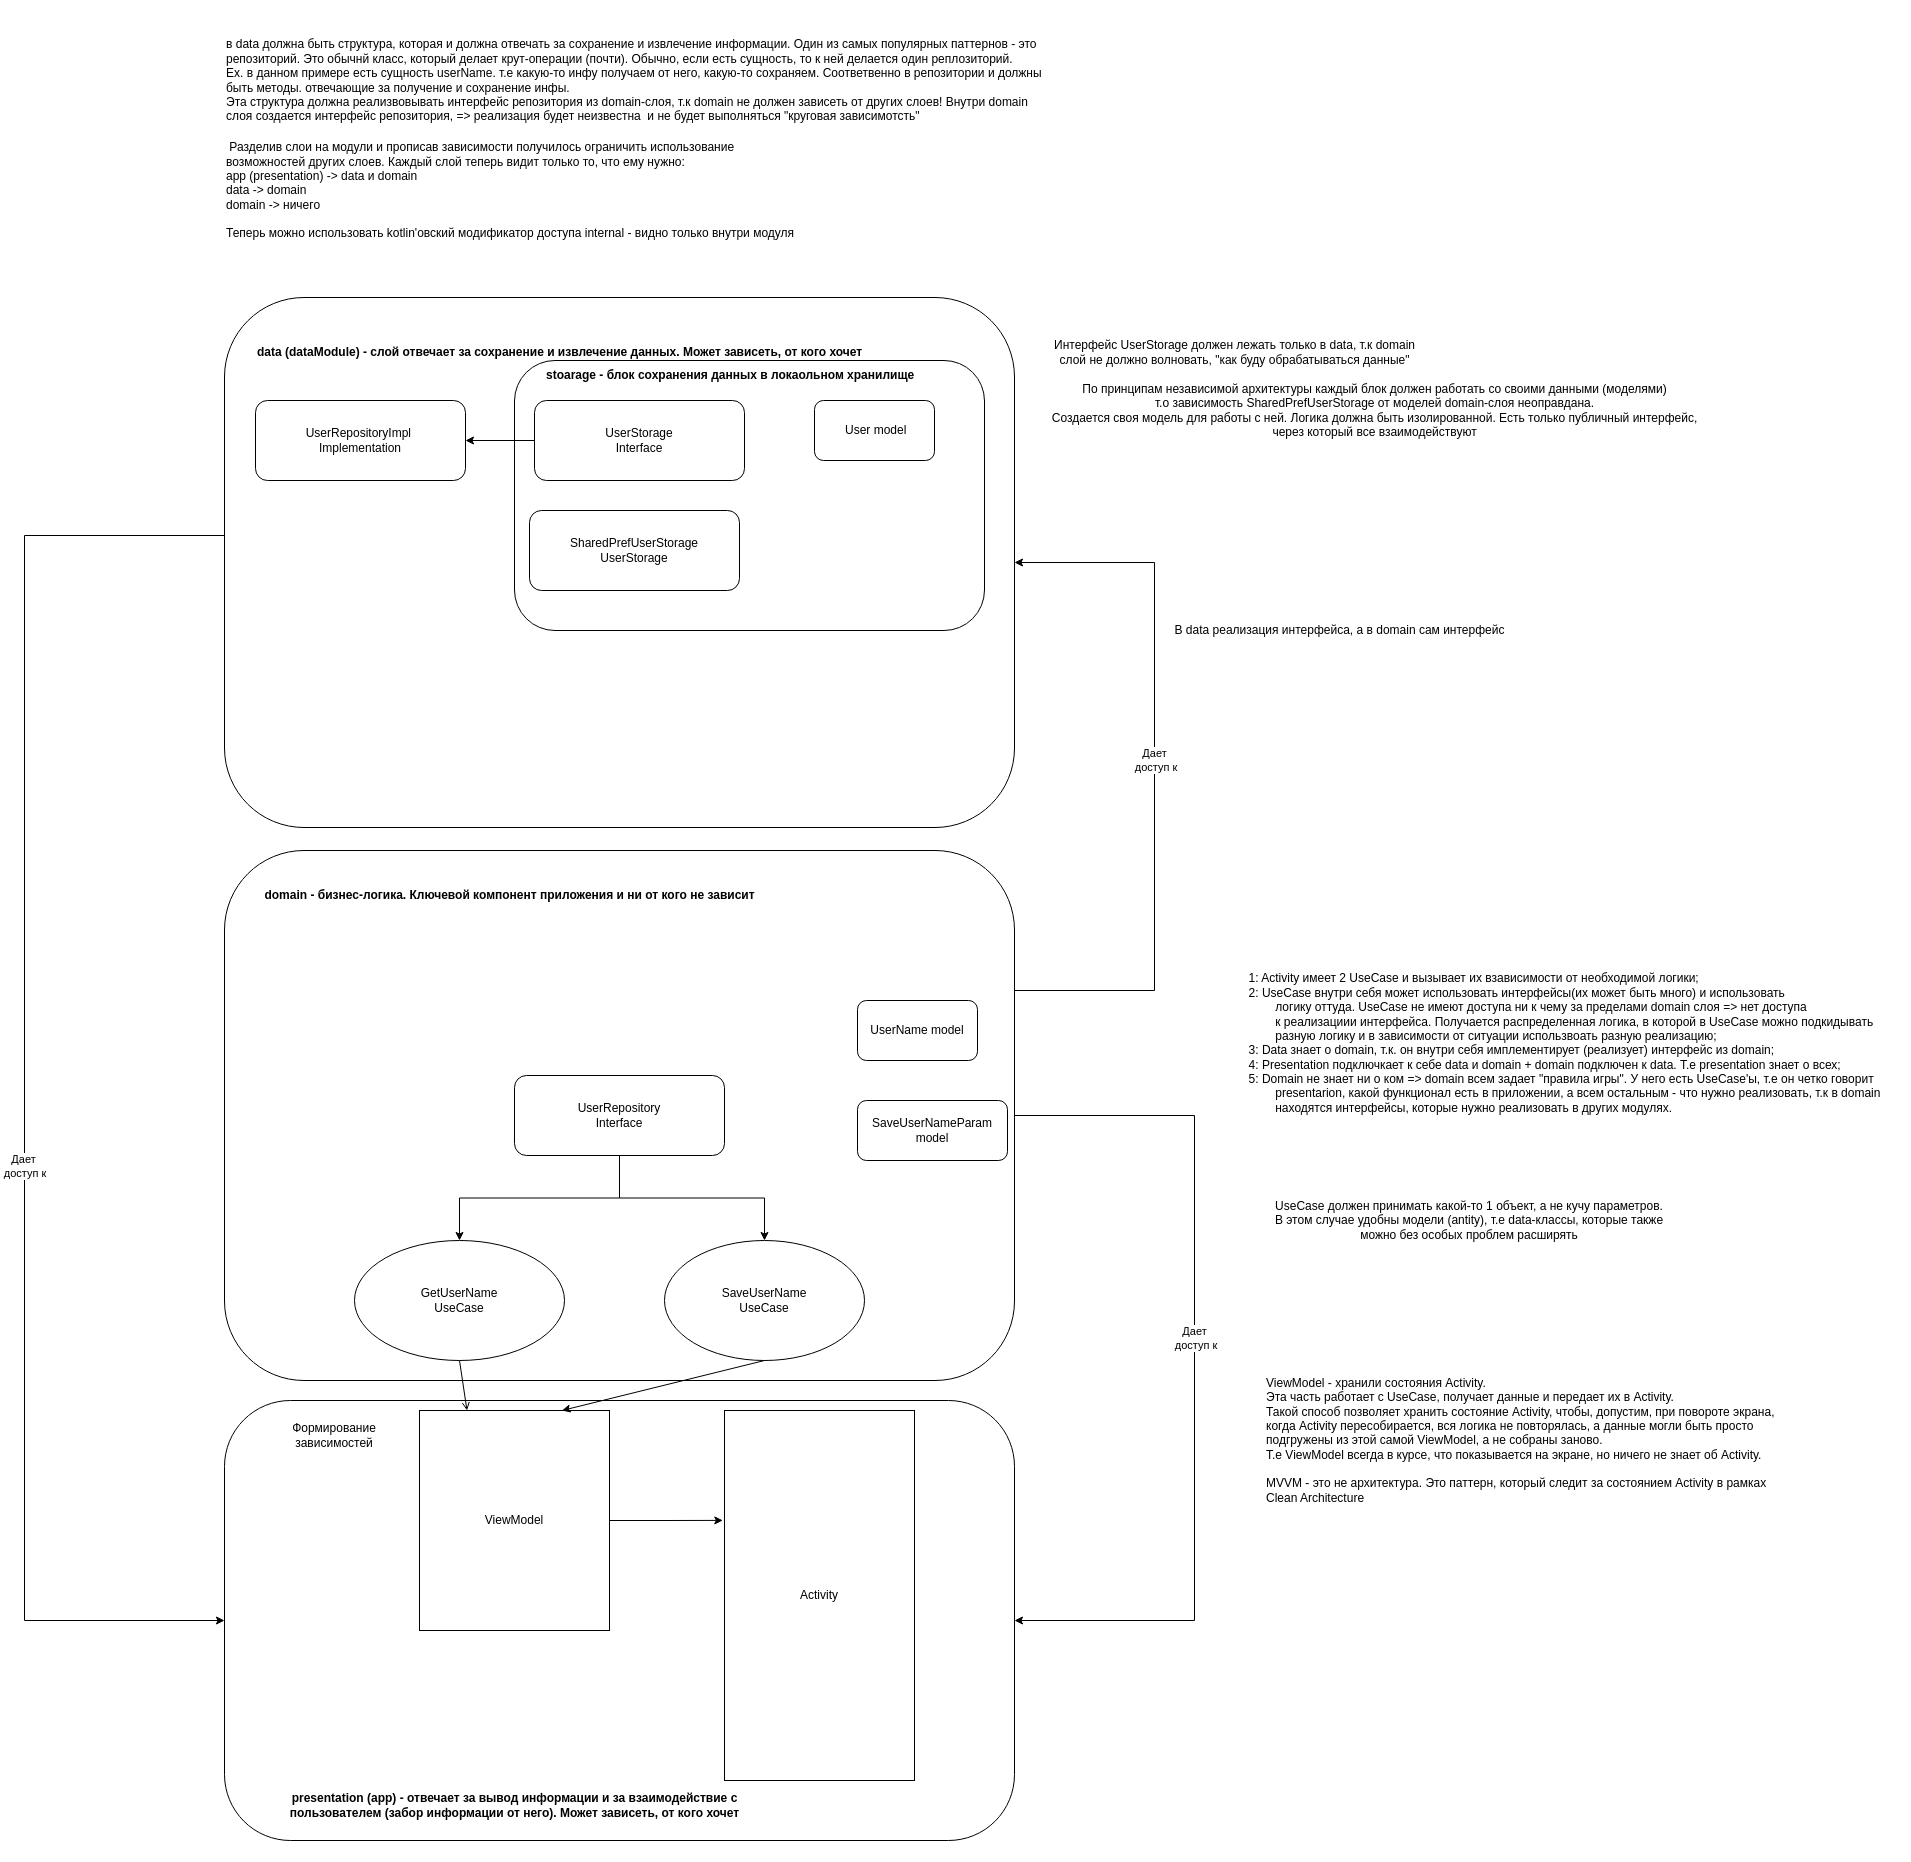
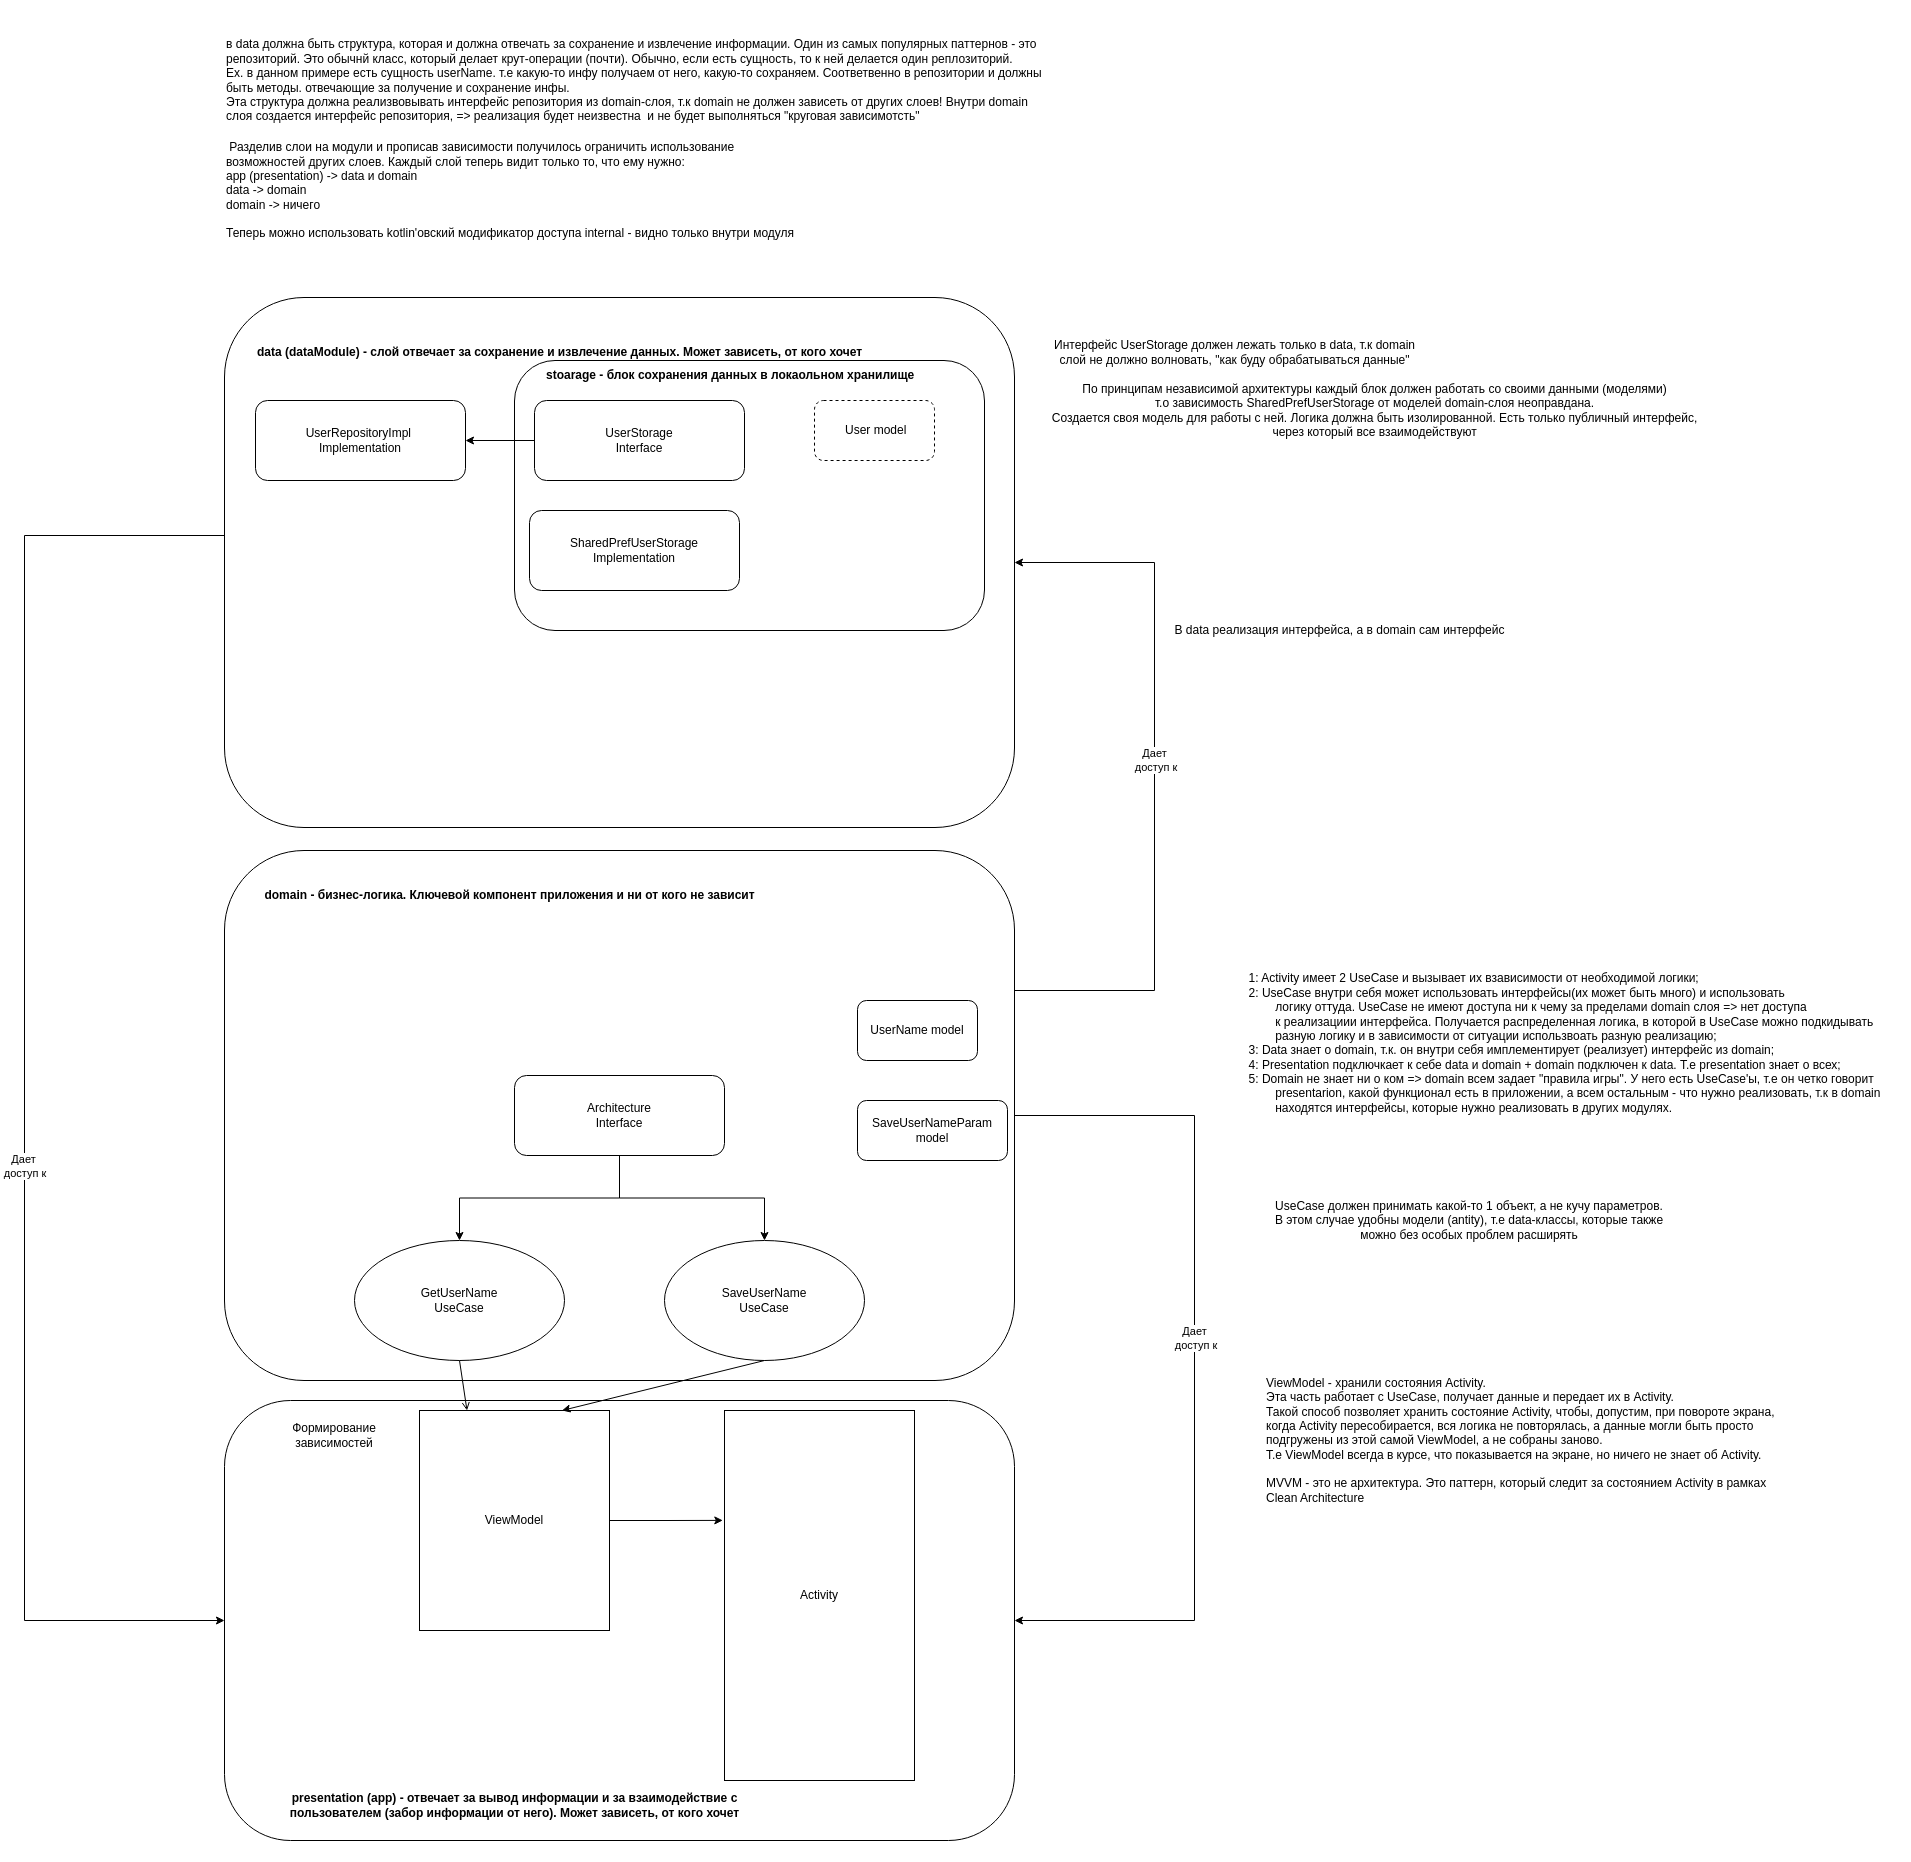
node "User model": style solid -> dashed
node "SharedPrefUserStorage UserStorage": label "SharedPrefUserStorage UserStorage" -> "SharedPrefUserStorage Implementation"
node "UserRepository Interface": label "UserRepository Interface" -> "Architecture Interface"
